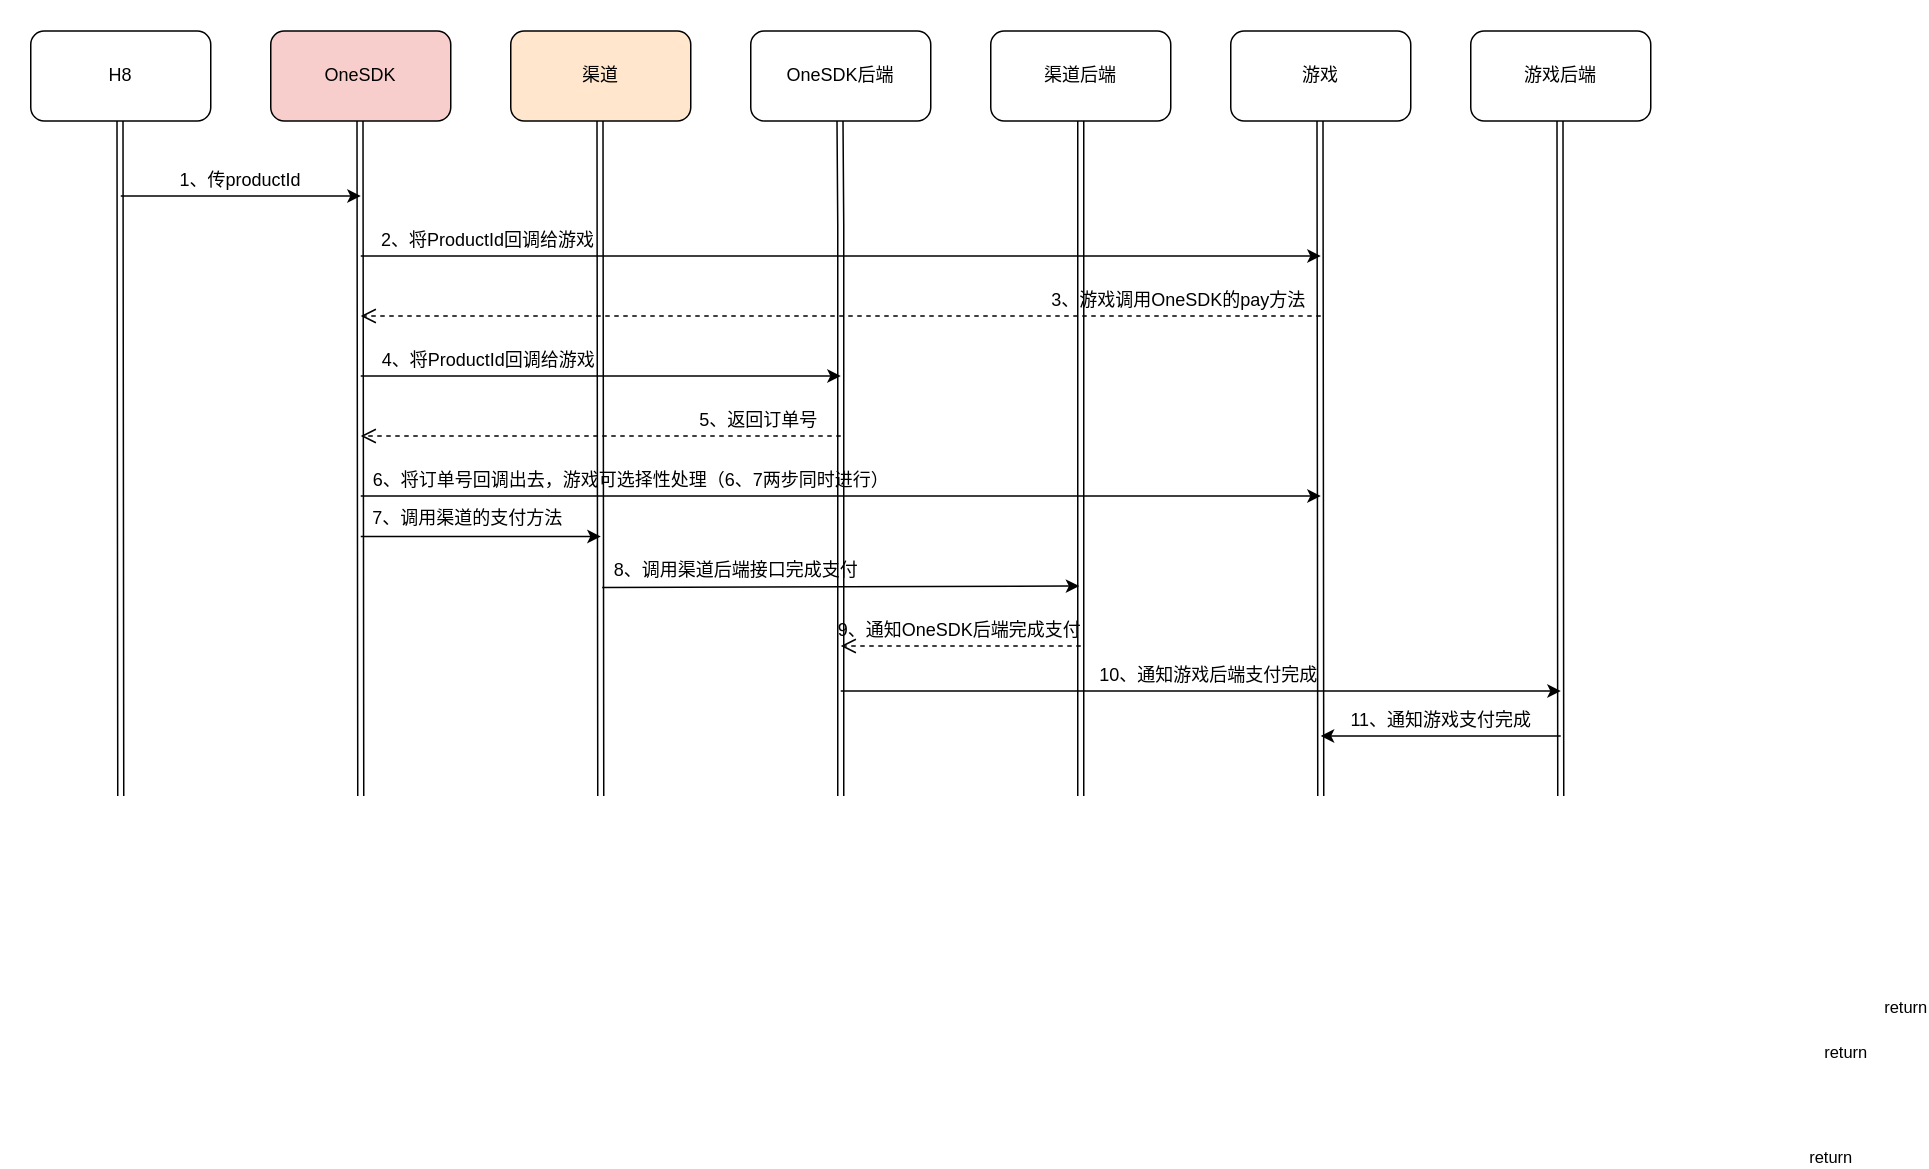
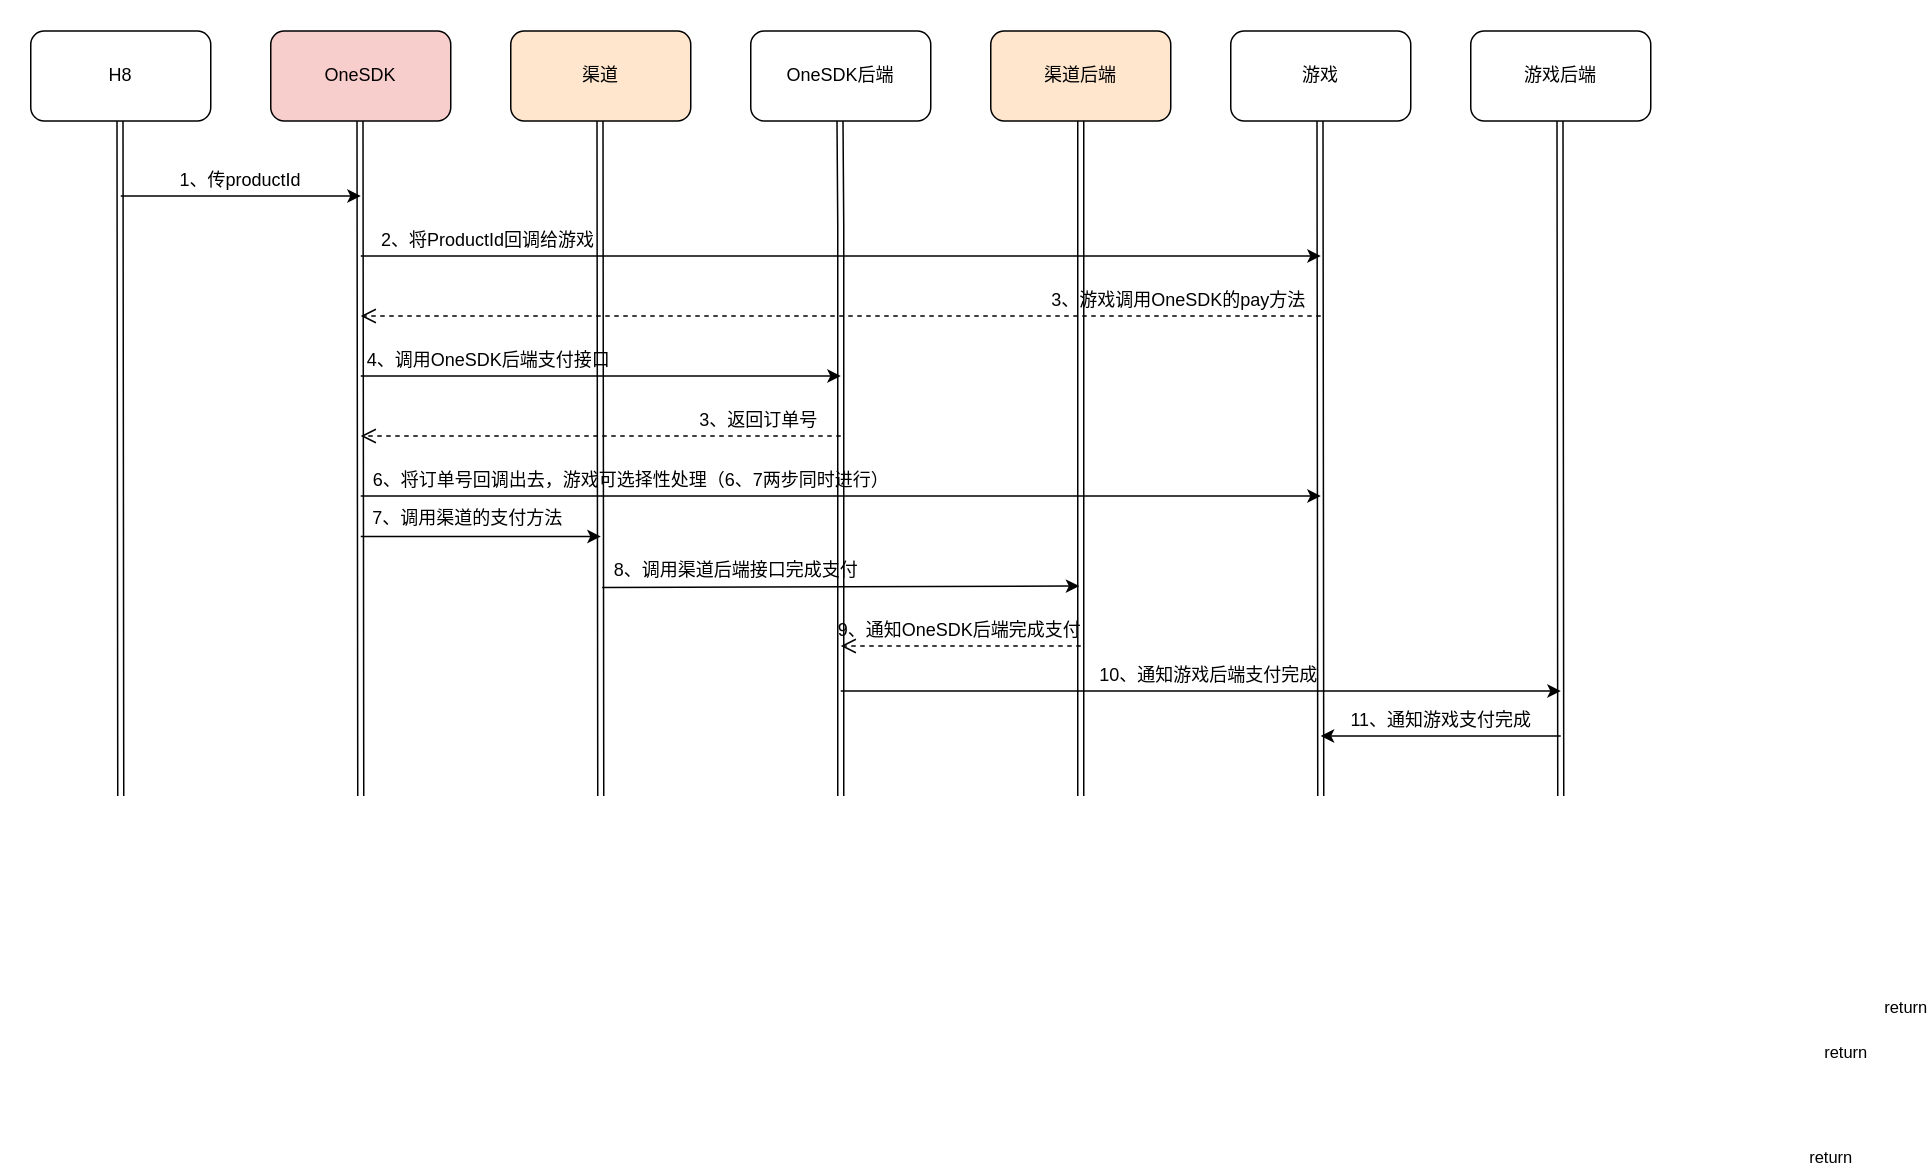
node "渠道后端": fillcolor #ffffff -> #ffe6cc
node "4、将ProductId回调给游戏": label "4、将ProductId回调给游戏" -> "4、调用OneSDK后端支付接口"
node "5、返回订单号": label "5、返回订单号" -> "3、返回订单号"
